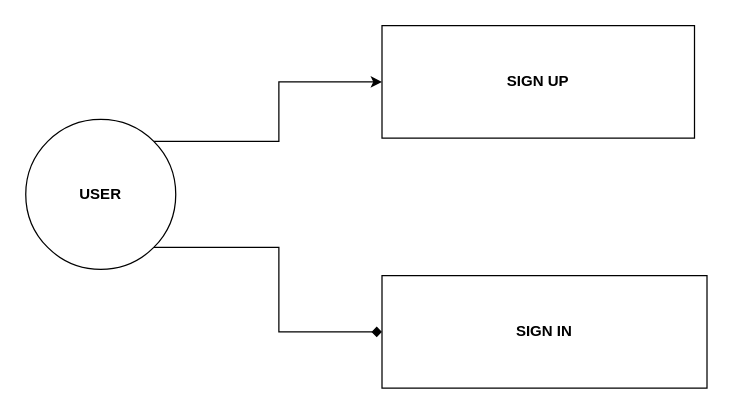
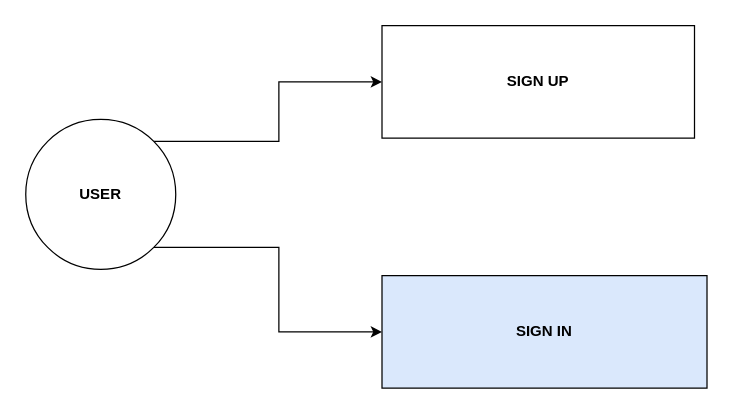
edge "USER" -> "SIGN IN": arrowhead diamond -> classic
node "SIGN IN": fillcolor #ffffff -> #dae8fc
